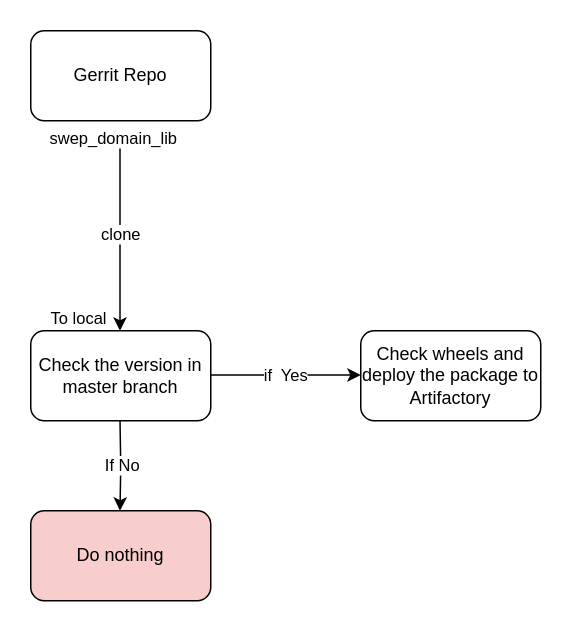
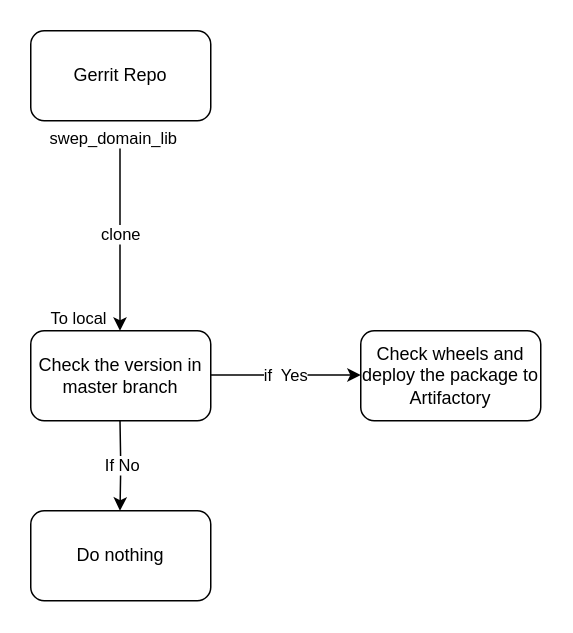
node "Do nothing": fillcolor #f8cecc -> #ffffff
